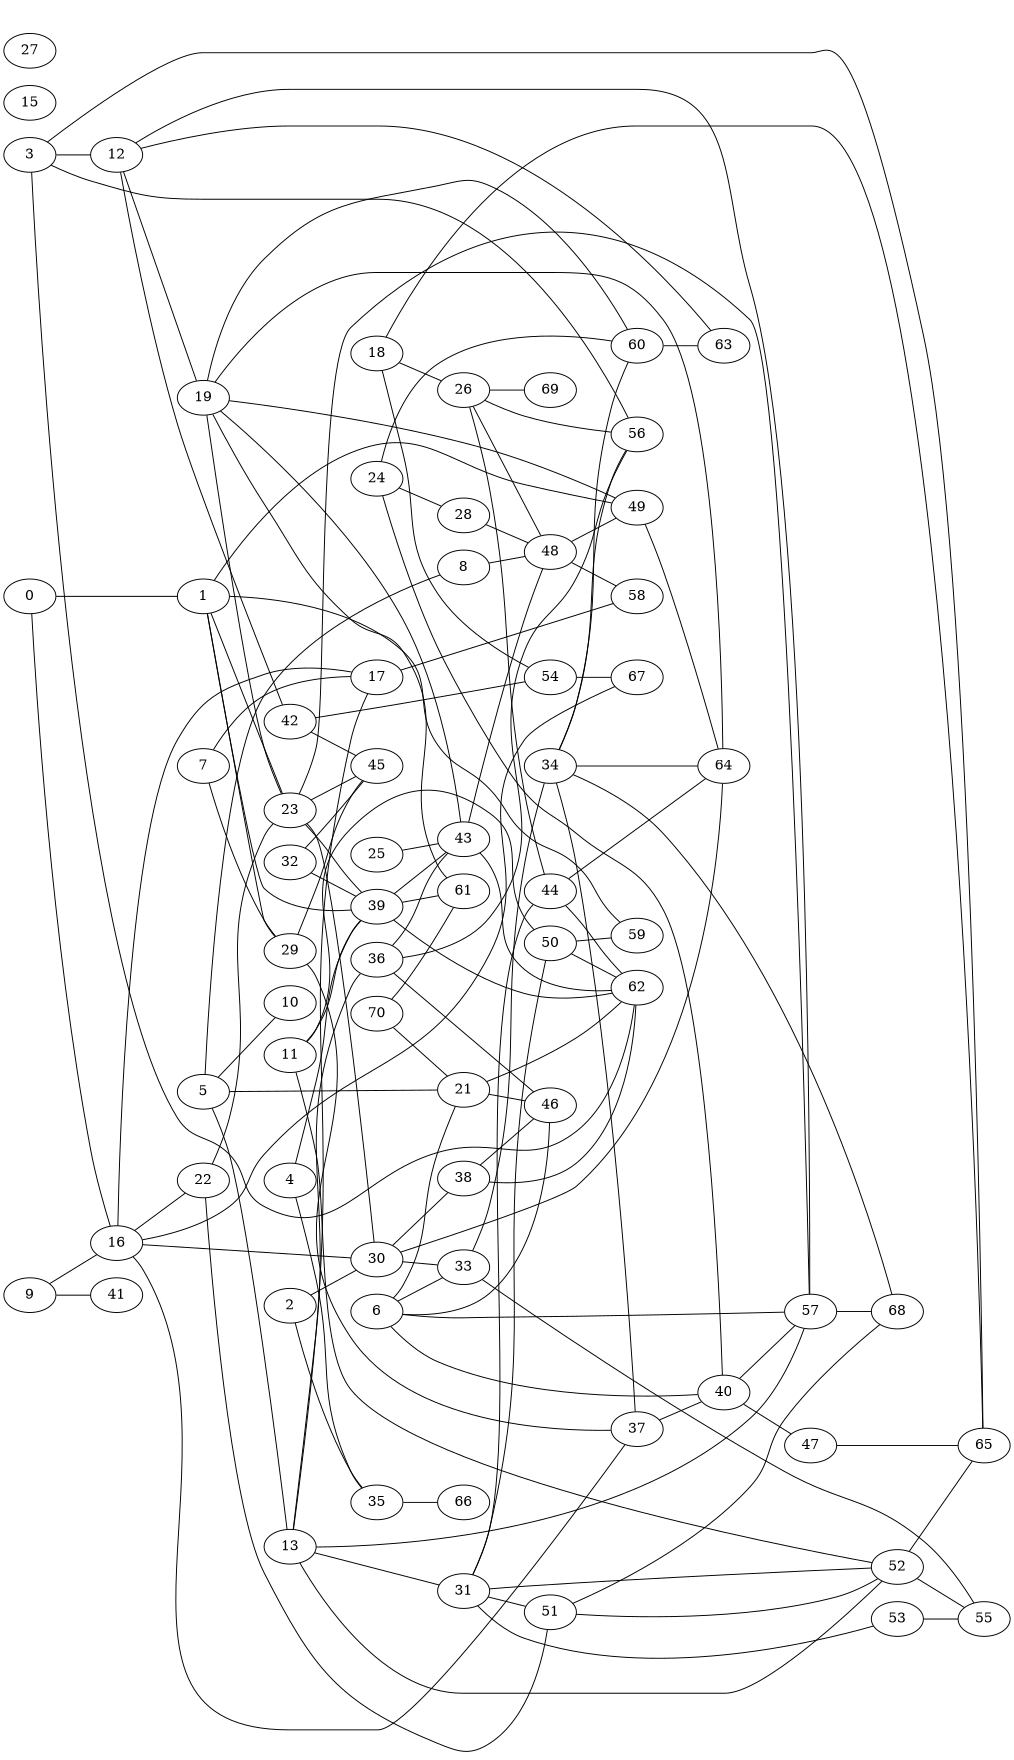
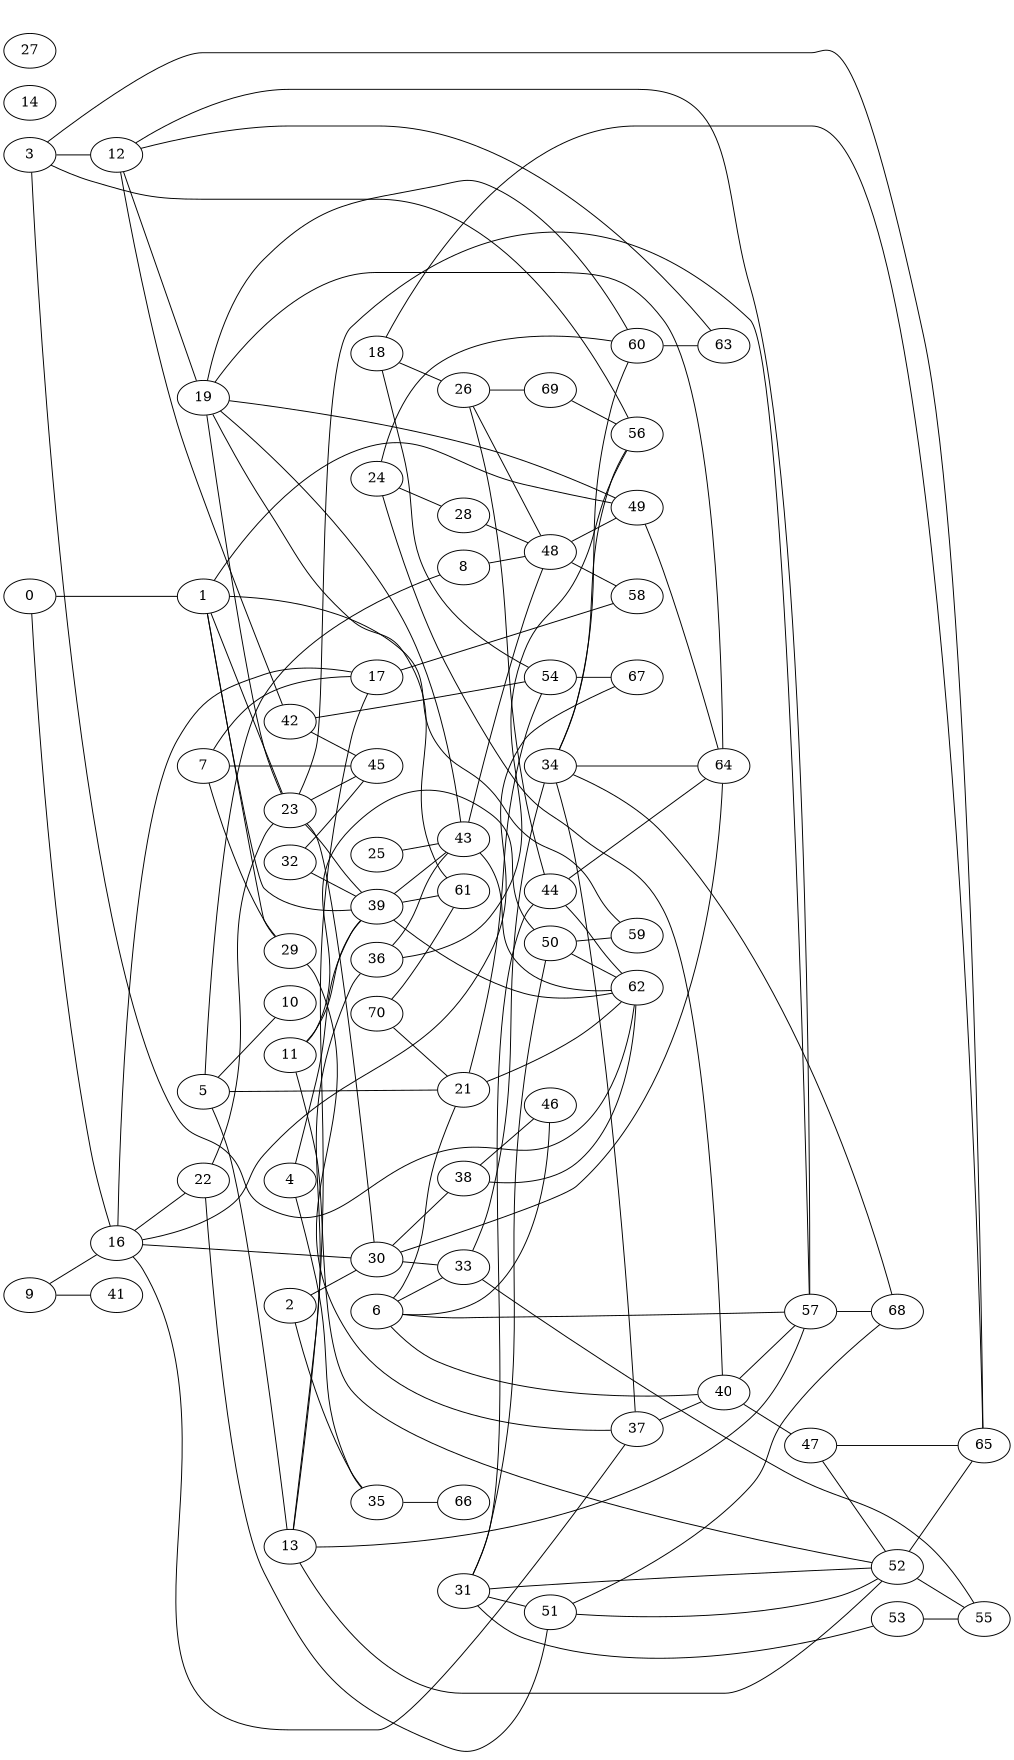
node "15": label "15" -> "14"
edge "26" -- "56": now "69" -- "56"
edge "45" -- "29": now "45" -- "7"
edge "36" -- "46": removed
edge "21" -- "46": now "21" -- "54"
edge "47" -- "52": added
edge "13" -- "31": removed
